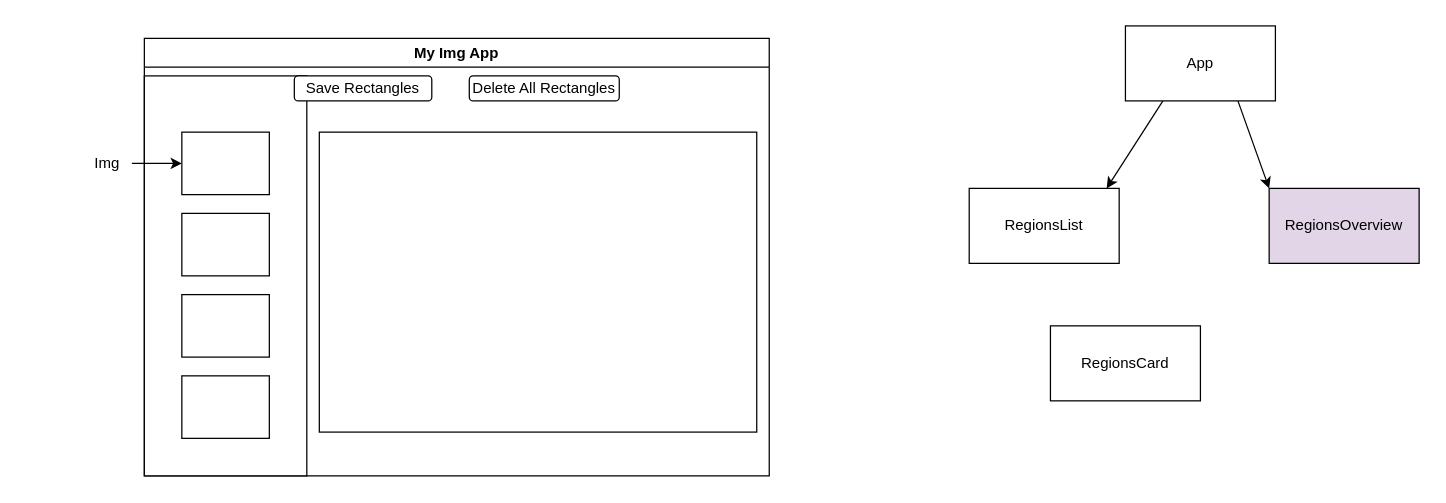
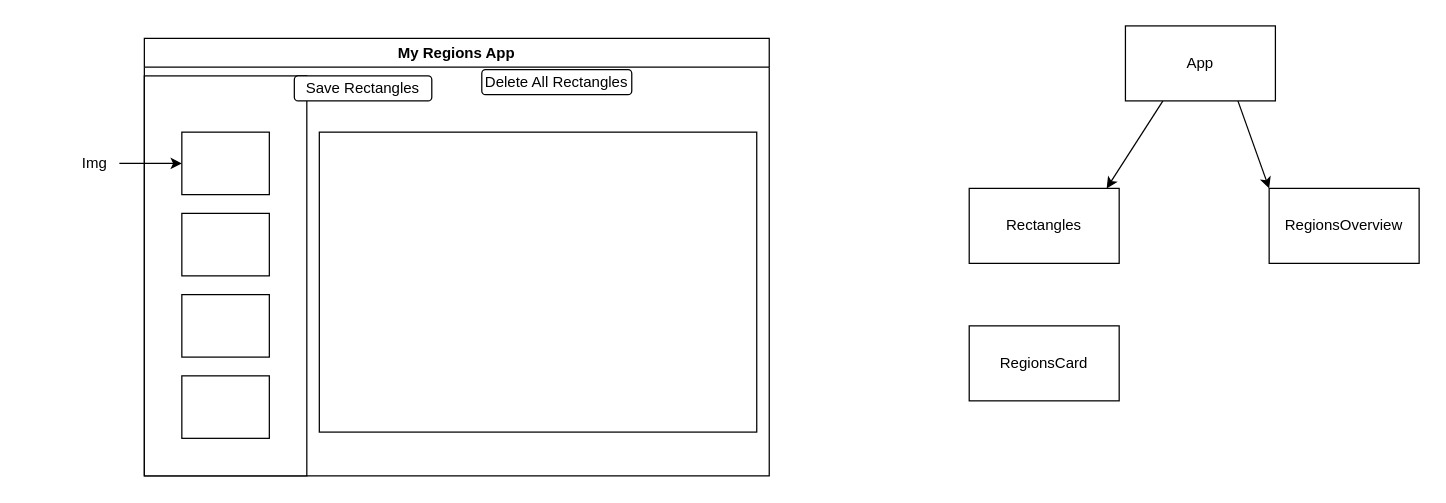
node "My Img App": label "My Img App" -> "My Regions App"
node "Delete All Rectangles": moved (544, 88) -> (557, 82)
node "Img": moved (107, 163) -> (94, 163)
node "RegionsList": label "RegionsList" -> "Rectangles"
node "RegionsOverview": fillcolor #e1d5e7 -> #ffffff
node "RegionsCard": moved (1126, 363) -> (1044, 363)
